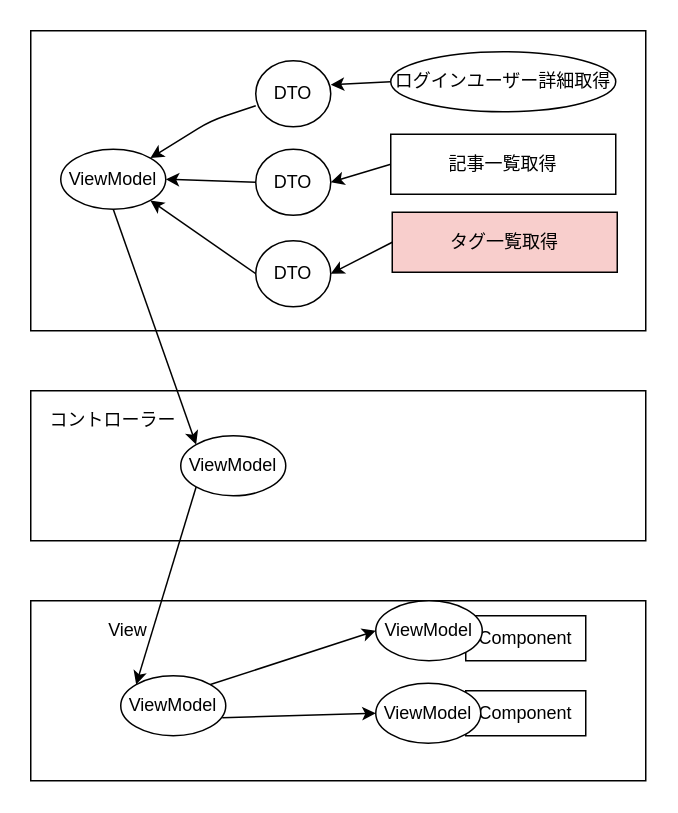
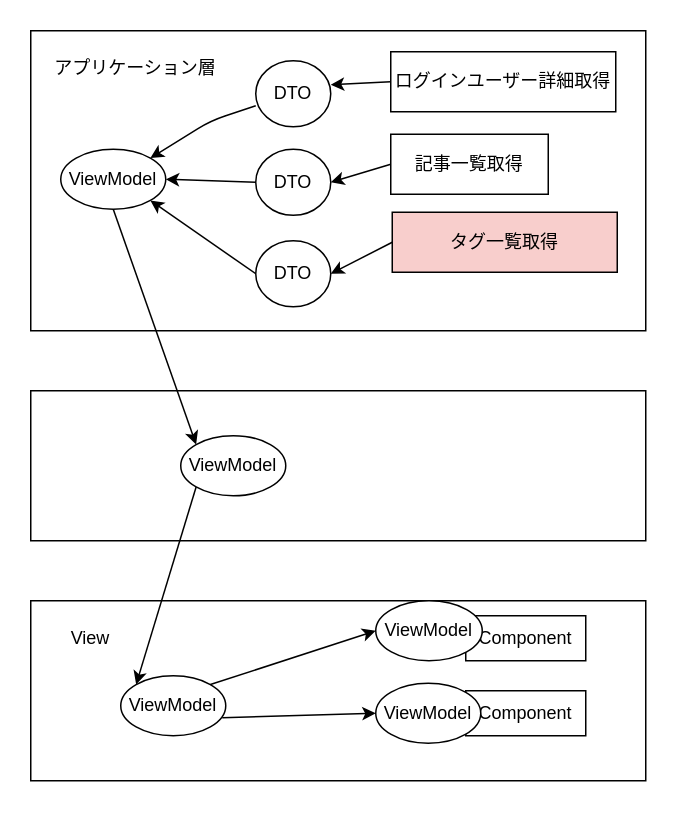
node "アプリケーション層": added
node "ログインユーザー詳細取得": shape ellipse -> rectangle
node "記事一覧取得": size 225x60 -> 158x60
node "コントローラー": removed
node "View": moved (128, 631) -> (91, 638)
